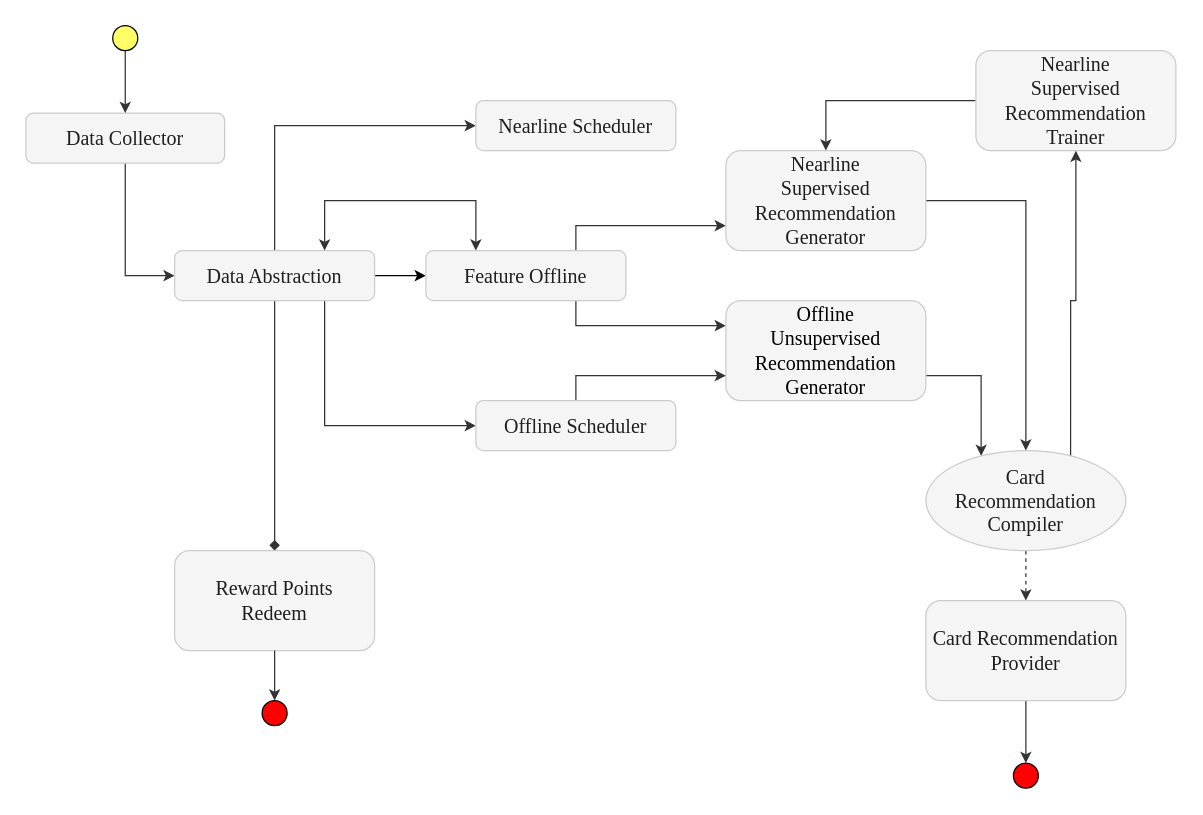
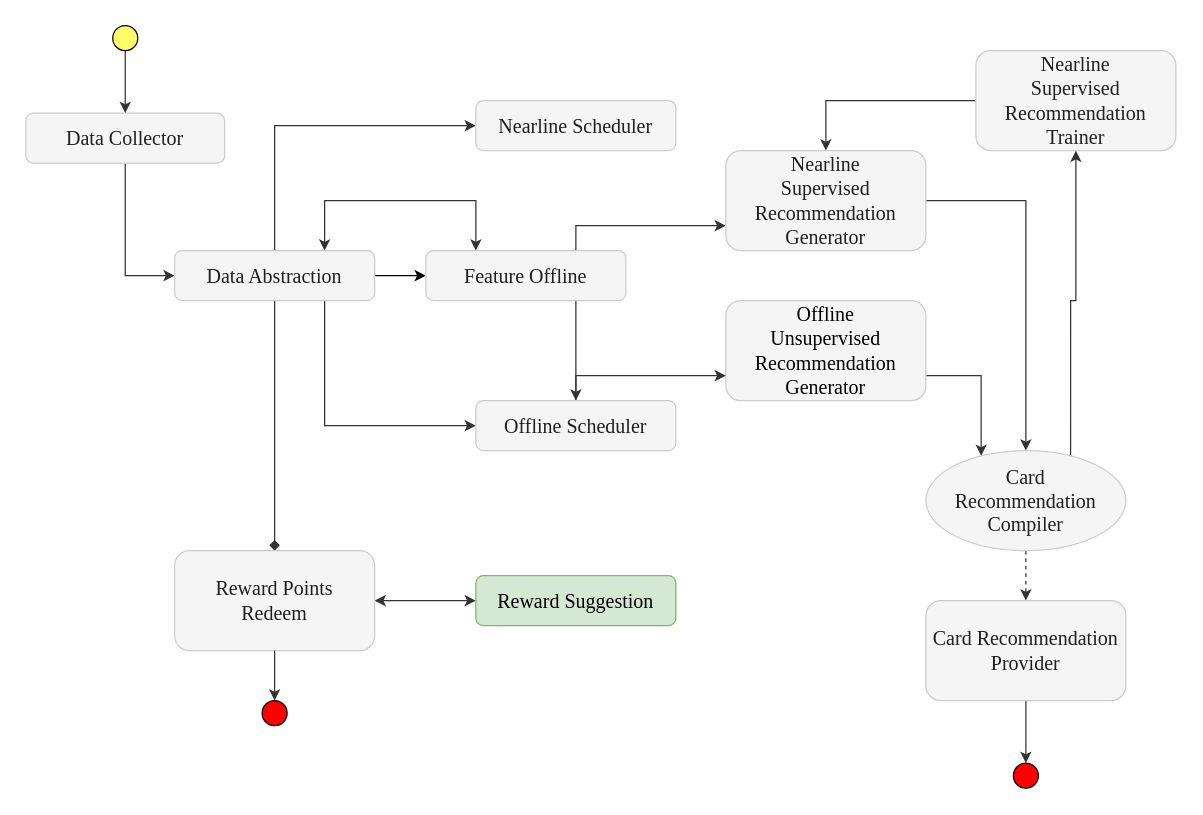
edge "Feature Offline" -> "Offline Unsupervised Recommendation Generator": now "Feature Offline" -> "Offline Scheduler"
edge "Reward Points Redeem" -- "Reward Suggestion": added
node "Reward Suggestion": added
